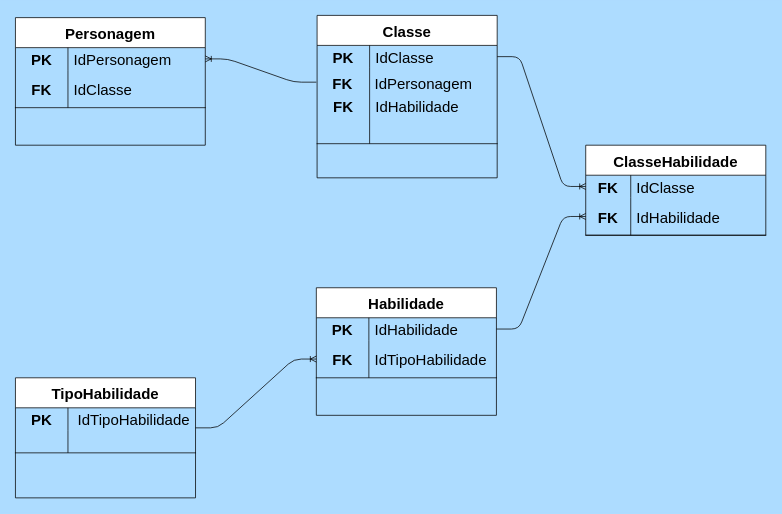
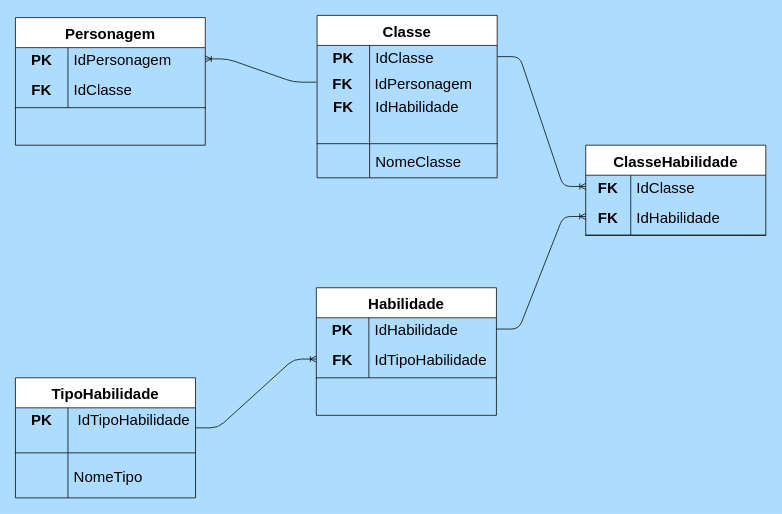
node "NomeClasse": added
node "NomeTipo": added
